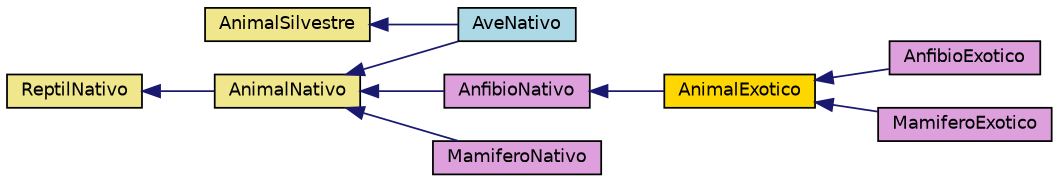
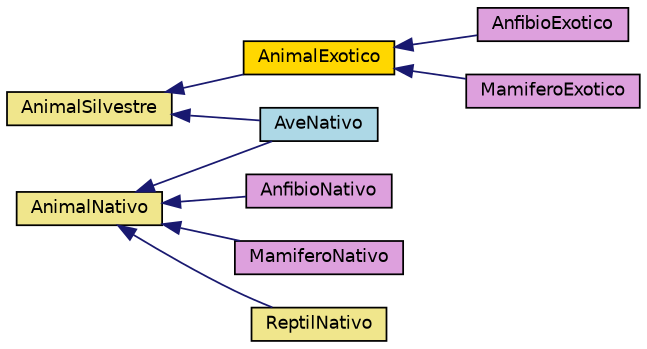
edge "AnimalNativo" -> "ReptilNativo": reversed
edge "AnimalExotico" -> "AnfibioNativo": now "AnimalExotico" -> "AnimalSilvestre"
